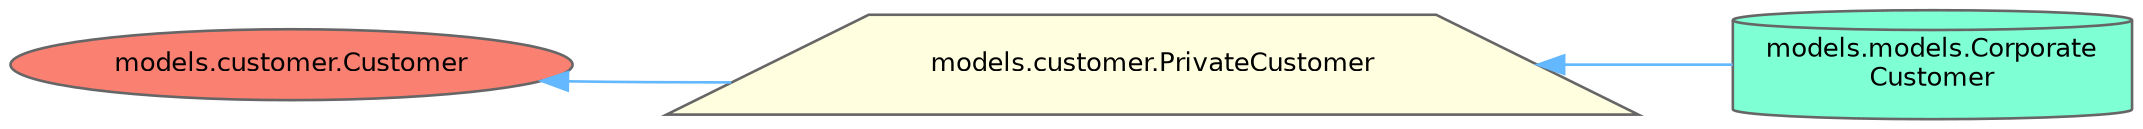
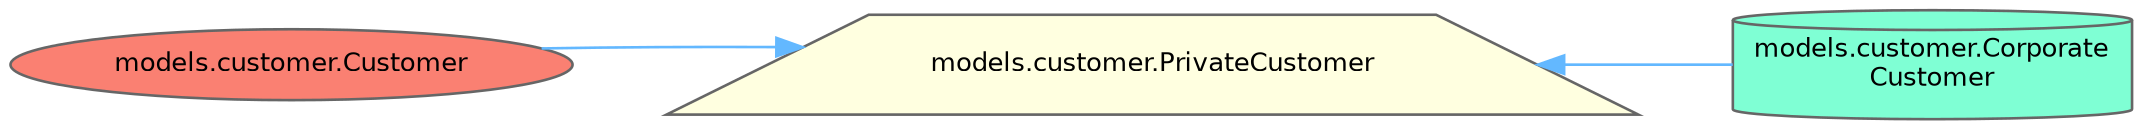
node "models.models.Corporate Customer": label "models.models.Corporate Customer" -> "models.customer.Corporate Customer"
edge "models.customer.PrivateCustomer" -> "models.customer.Customer": reversed
